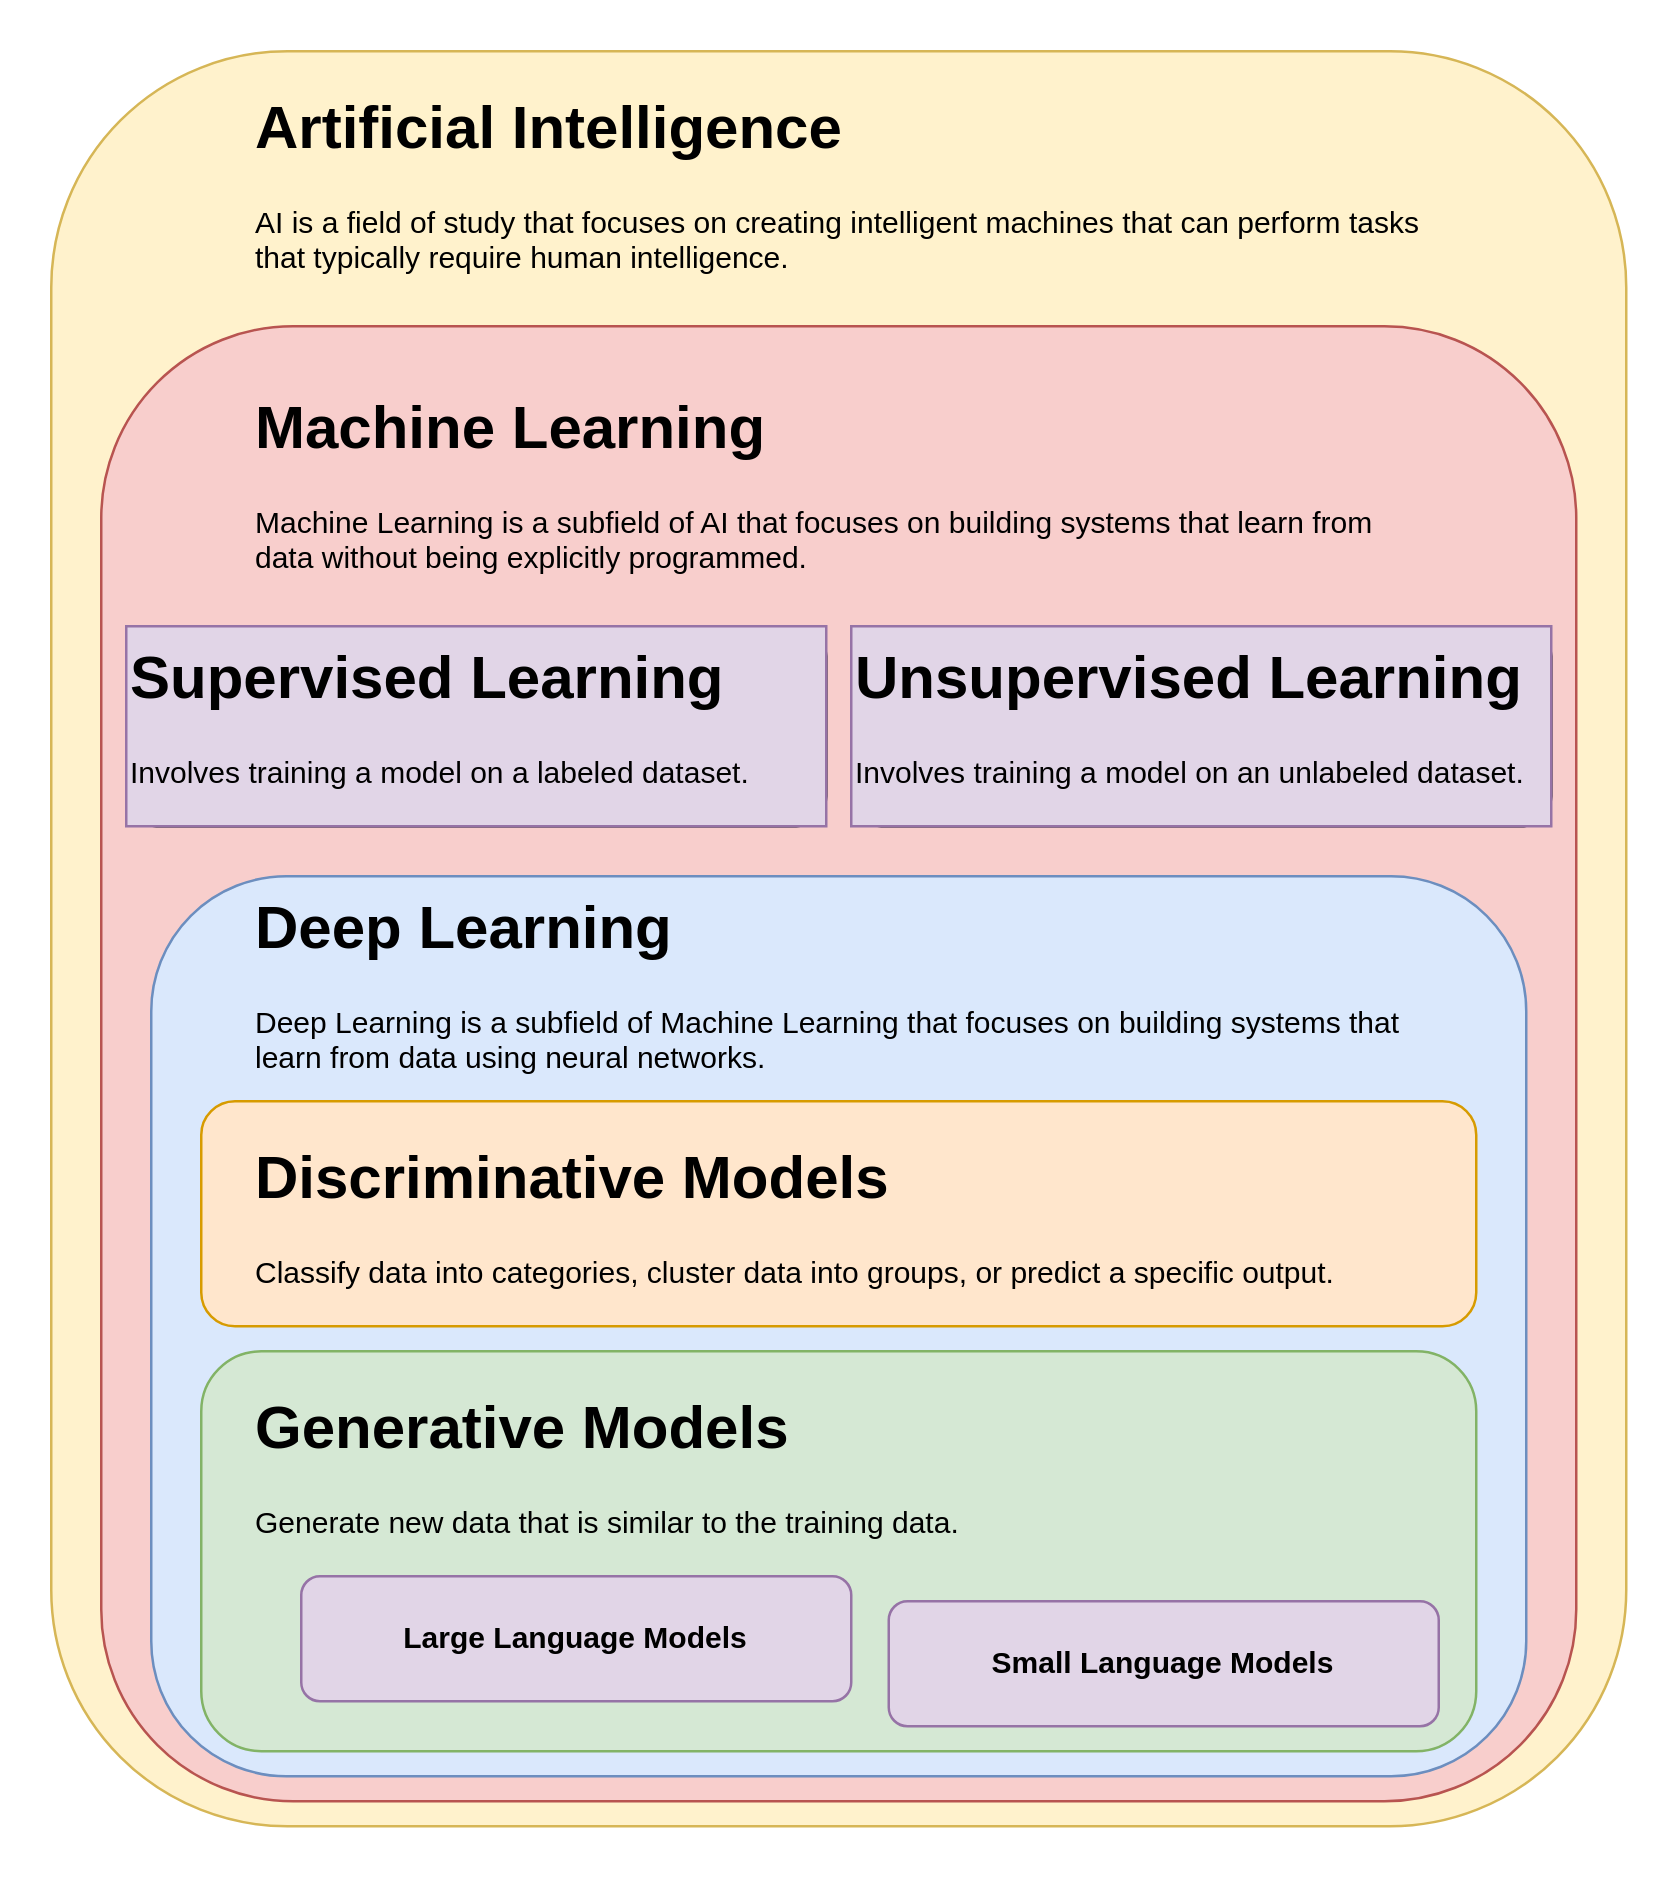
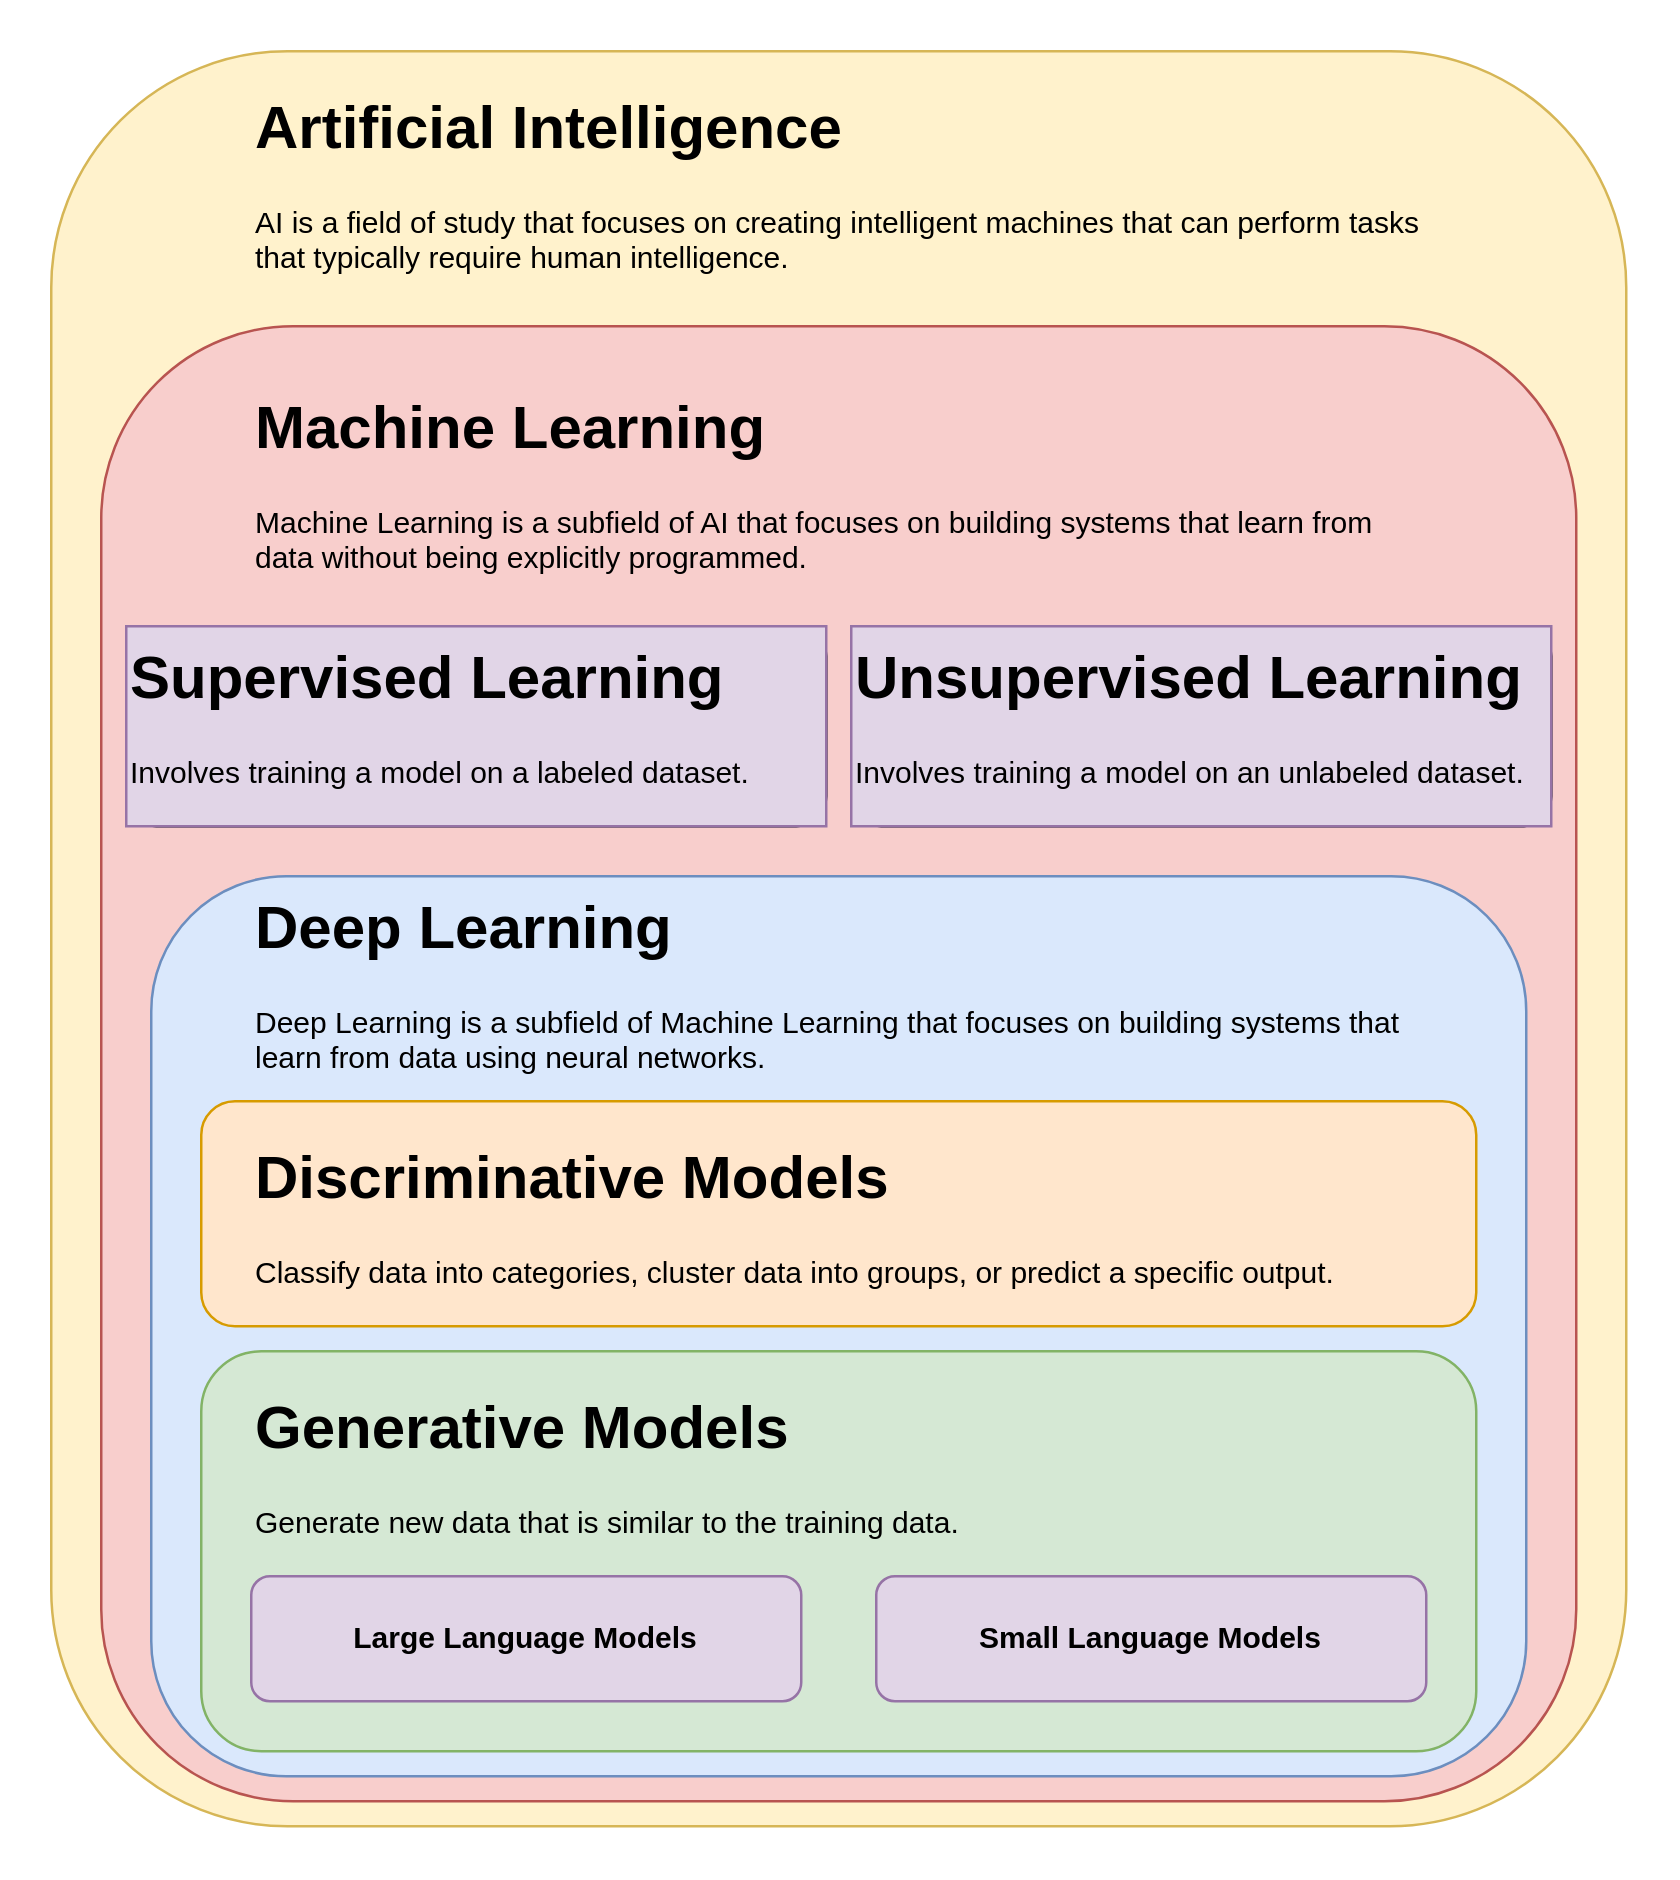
node "Large Language Models": moved (576, 1639) -> (526, 1639)
node "Small Language Models": moved (1164, 1664) -> (1151, 1639)
